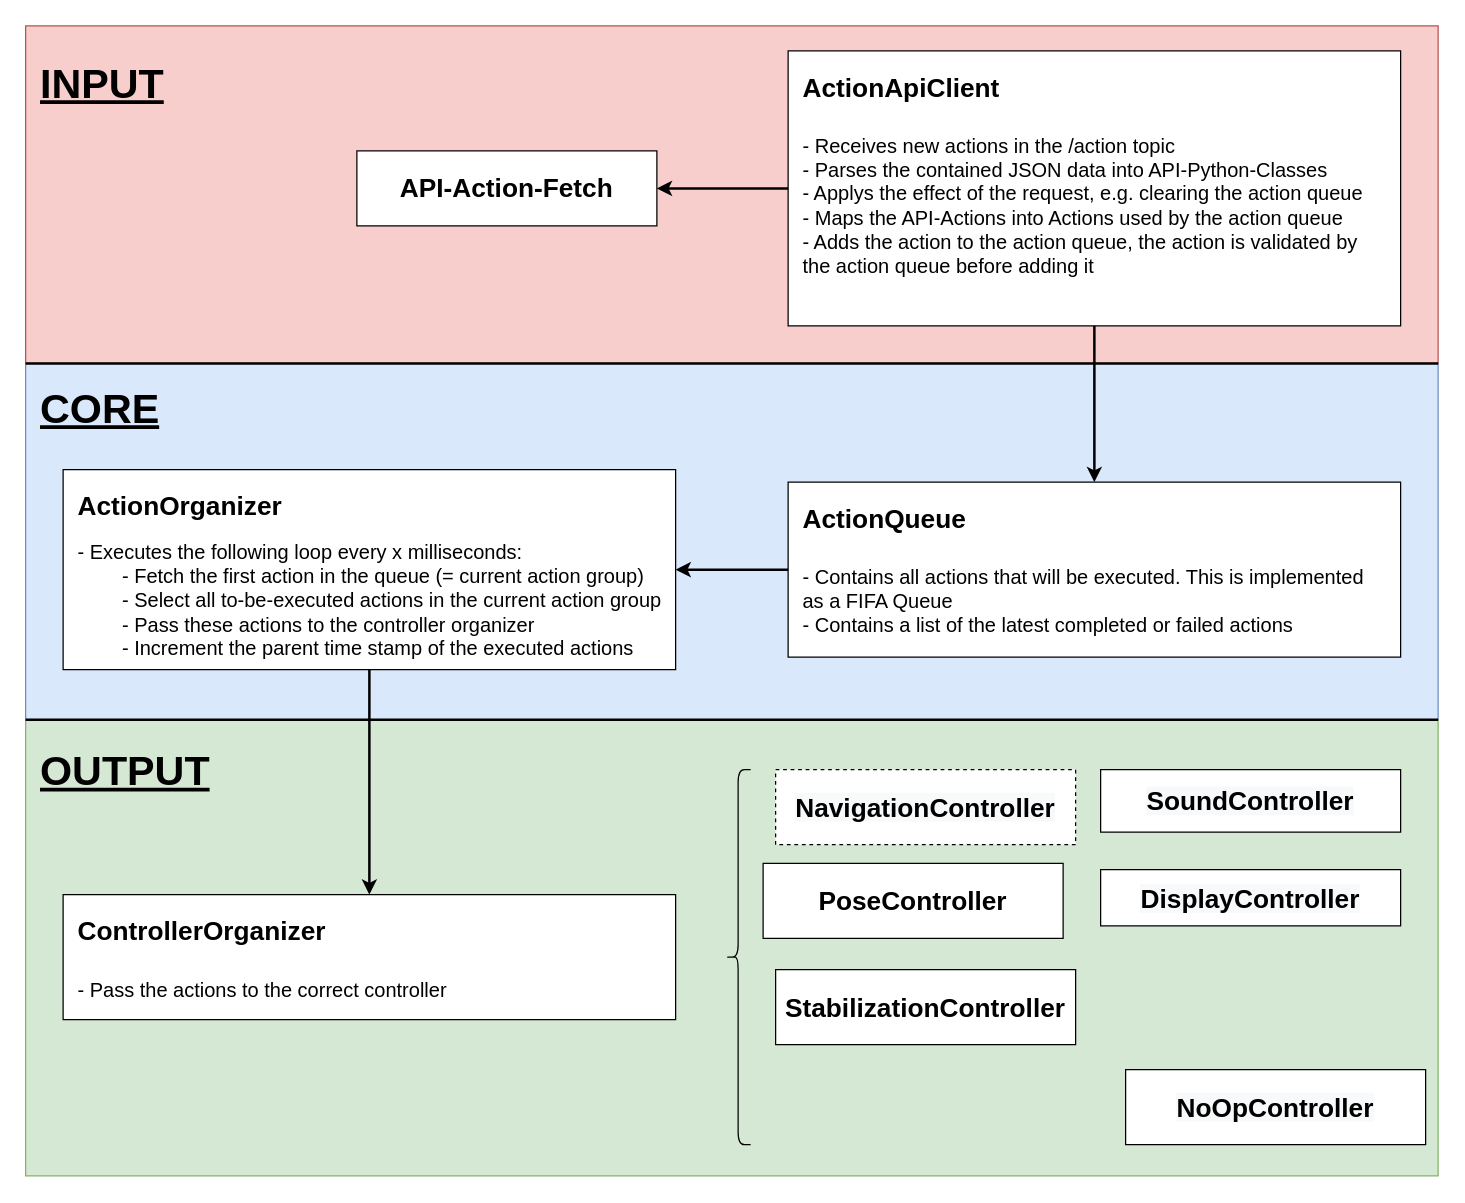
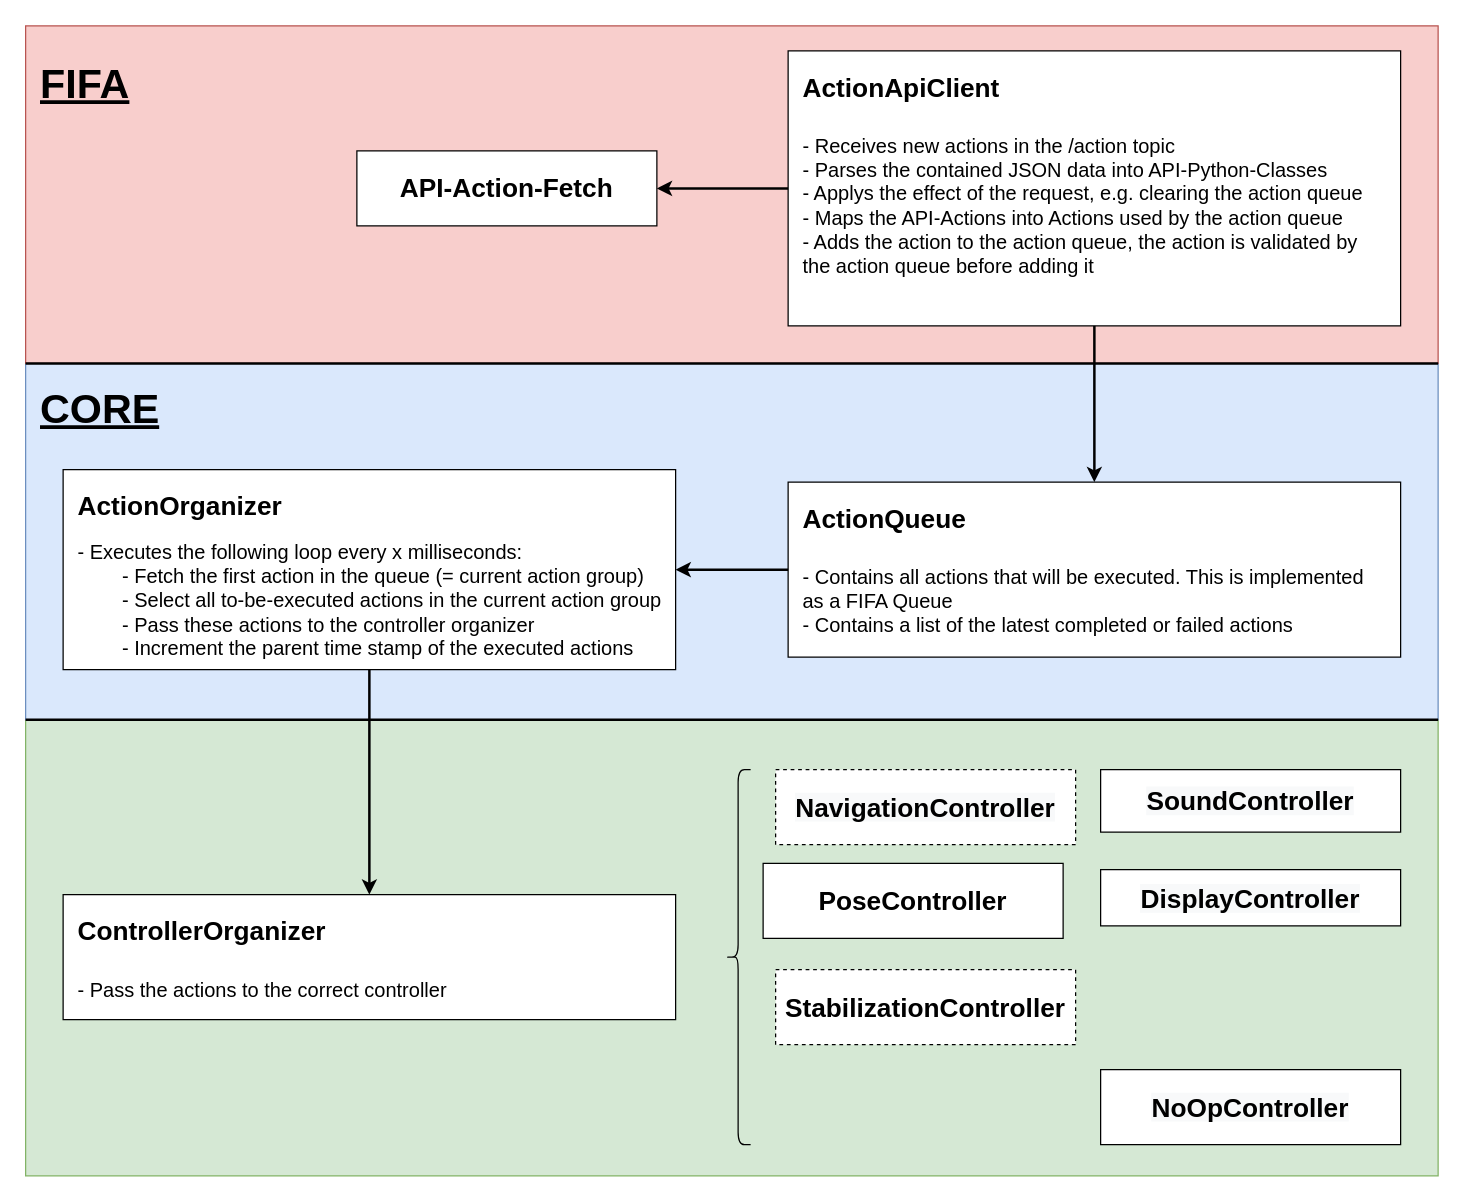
node "INPUT": label "INPUT" -> "FIFA"
node "OUTPUT": removed
node "StabilizationController": style solid -> dashed
node "NoOpController": moved (1276, 1107) -> (1251, 1107)
